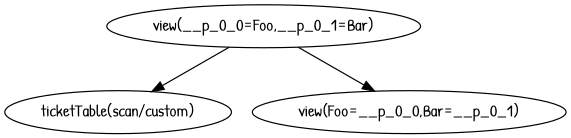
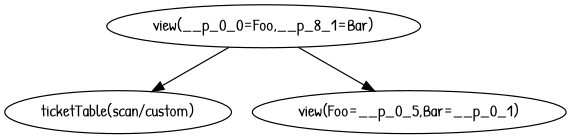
node "view(__p_0_0=Foo,__p_0_1=Bar)": label "view(__p_0_0=Foo,__p_0_1=Bar)" -> "view(__p_0_0=Foo,__p_8_1=Bar)"
node "view(Foo=__p_0_0,Bar=__p_0_1)": label "view(Foo=__p_0_0,Bar=__p_0_1)" -> "view(Foo=__p_0_5,Bar=__p_0_1)"
